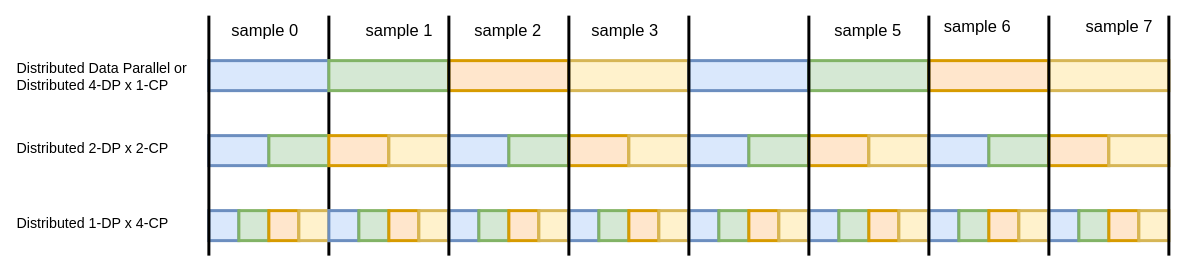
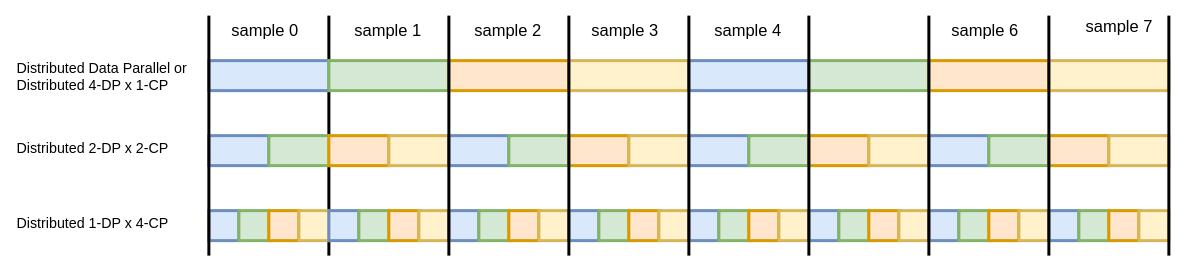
node "sample 6": moved (978, 27) -> (985, 30)
node "sample 1": moved (399, 30) -> (388, 30)
node "sample 4": added
node "sample 5": removed
